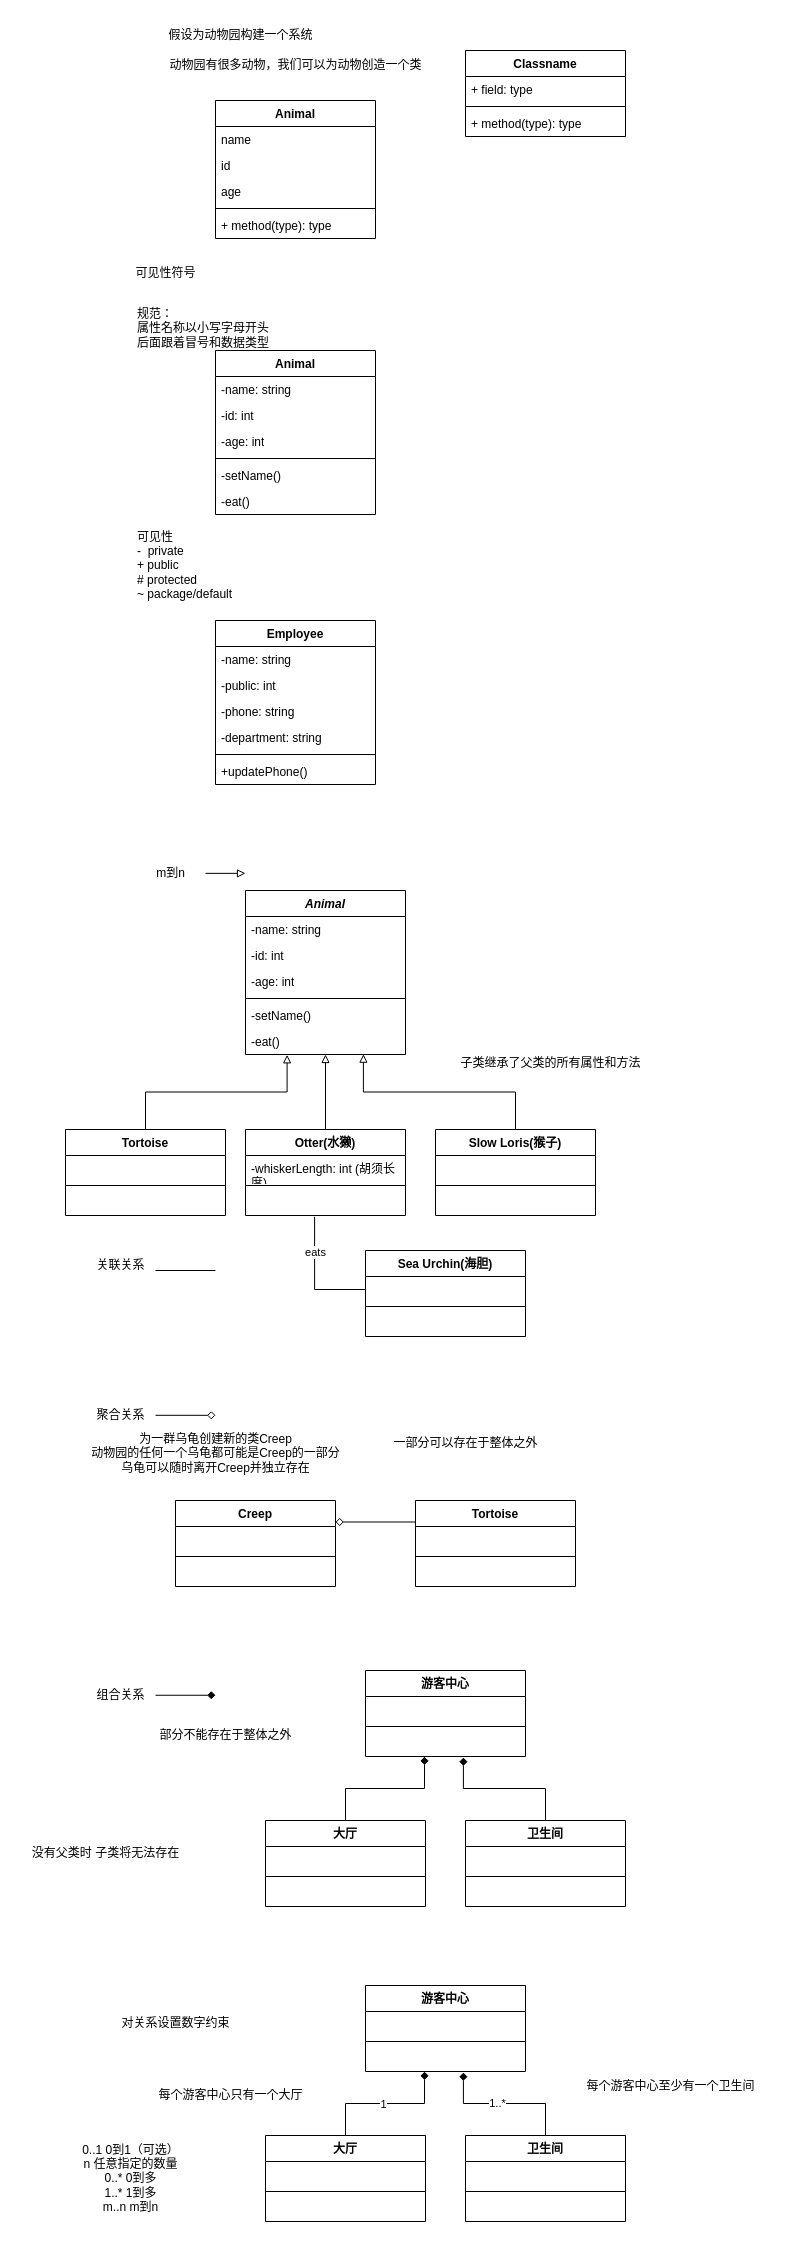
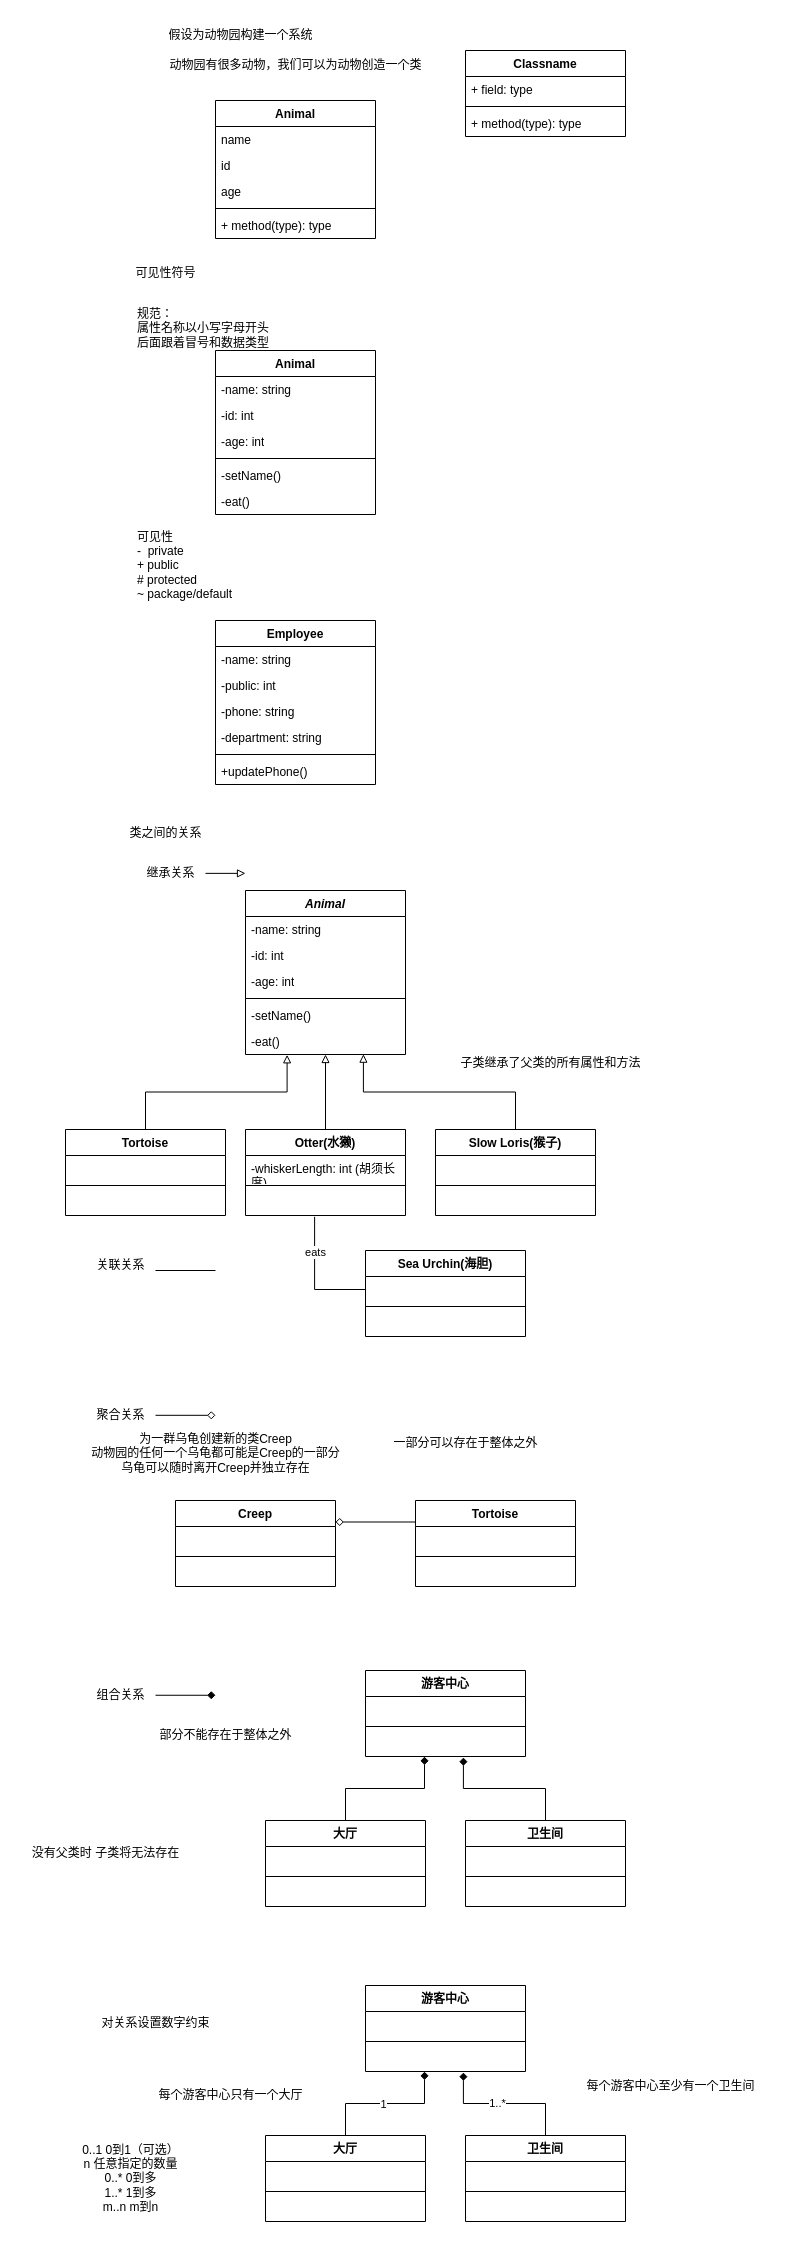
node "类之间的关系": added
node "m到n": label "m到n" -> "继承关系"
node "对关系设置数字约束": moved (176, 2024) -> (156, 2024)
